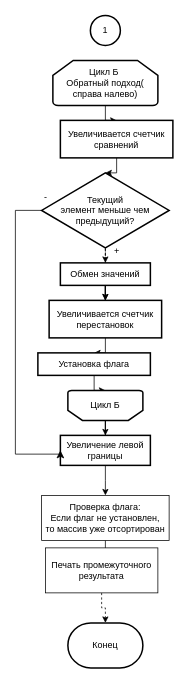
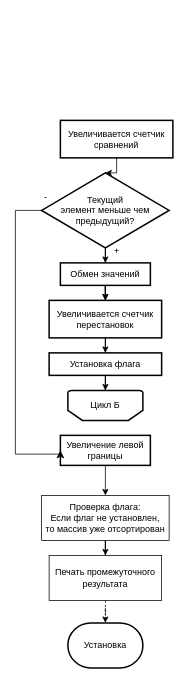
node "1": removed
node "Цикл Б Обратный подход( справа налево)": removed
edge "Цикл Б Обратный подход( справа налево)" -> "Увеличивается счетчик сравнений": removed
edge "Текущий элемент меньше чем предыдущий?" -> "Обмен значений": style dashed -> solid
node "Установка флага": moved (94, 364) -> (105, 364)
edge "Цикл Б" -> "Увеличение левой границы": removed
node "Печать промежуточного результата": moved (102, 570) -> (105, 578)
node "Конец": label "Конец" -> "Установка"
